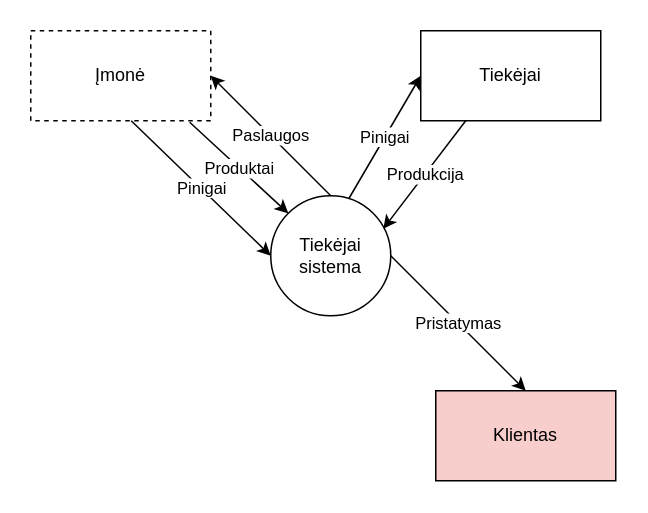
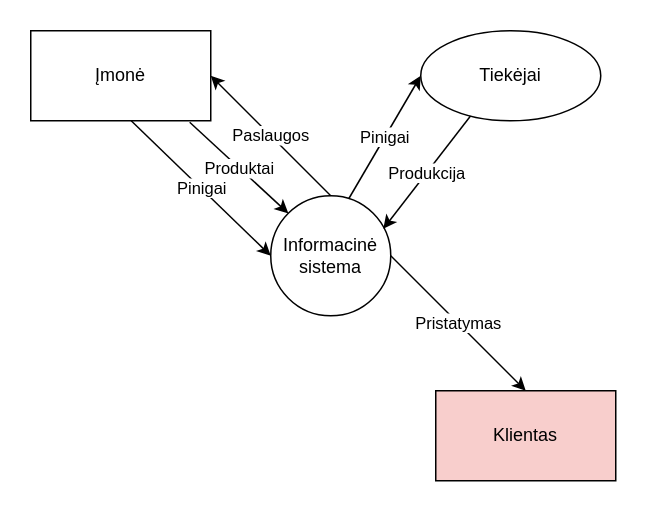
node "Įmonė": style dashed -> solid
node "Tiekėjai": shape rectangle -> ellipse
node "Tiekėjai sistema": label "Tiekėjai sistema" -> "Informacinė sistema"
